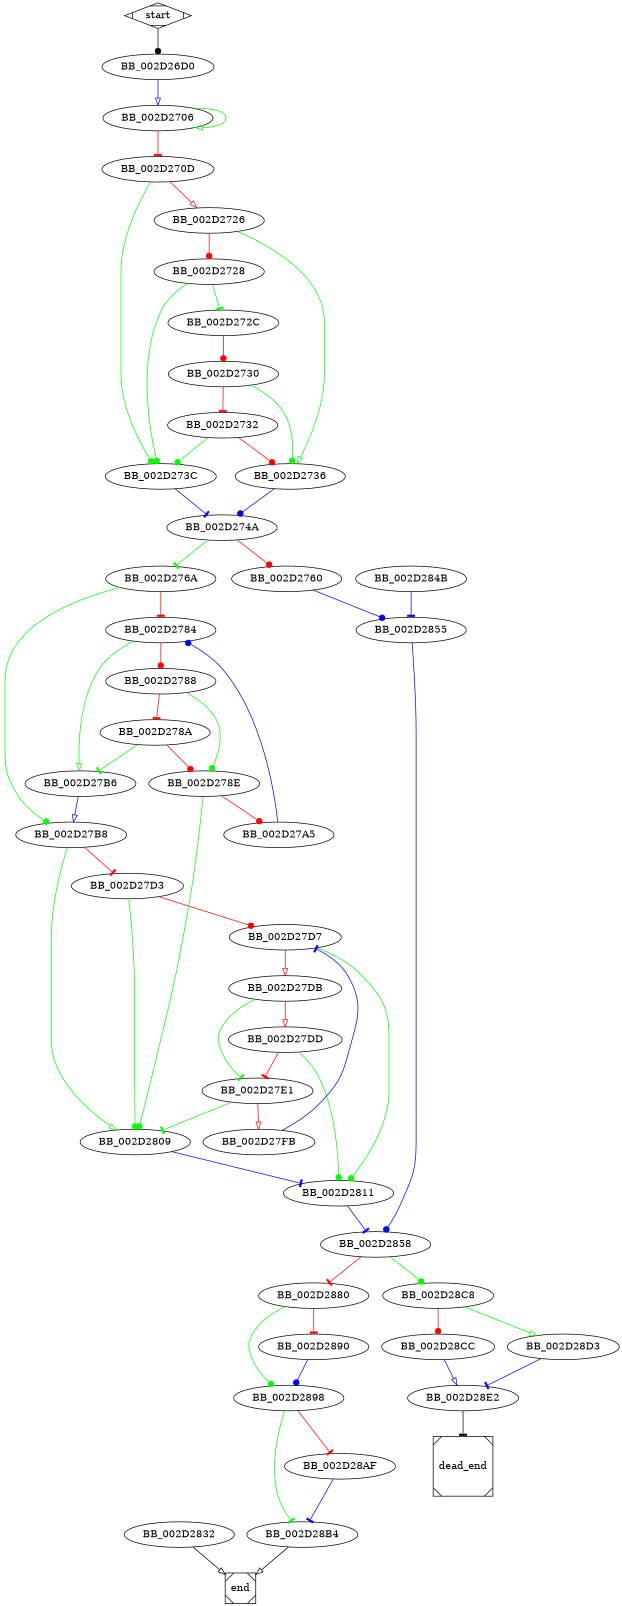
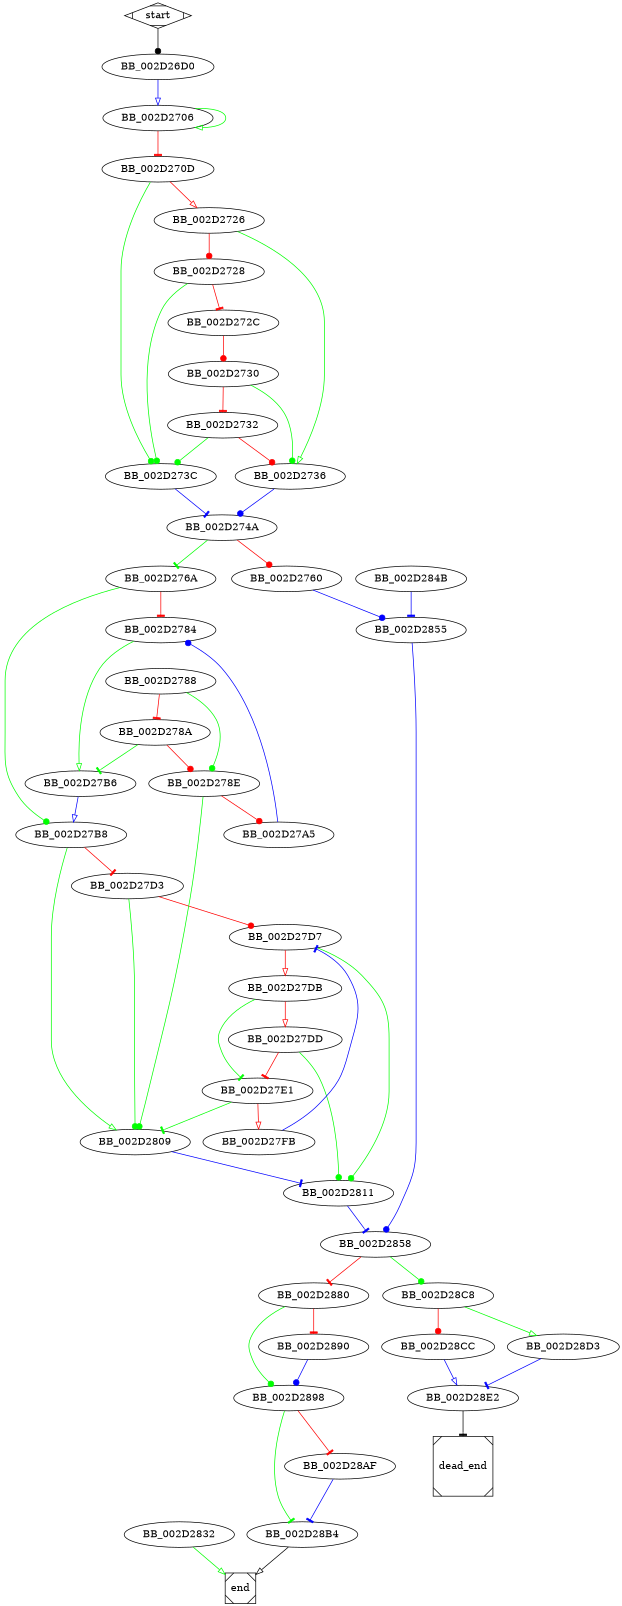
edge "BB_002D2728" -> "BB_002D272C": color green -> red
edge "BB_002D2784" -> "BB_002D2788": removed
edge "BB_002D2832" -> "end": color black -> green
